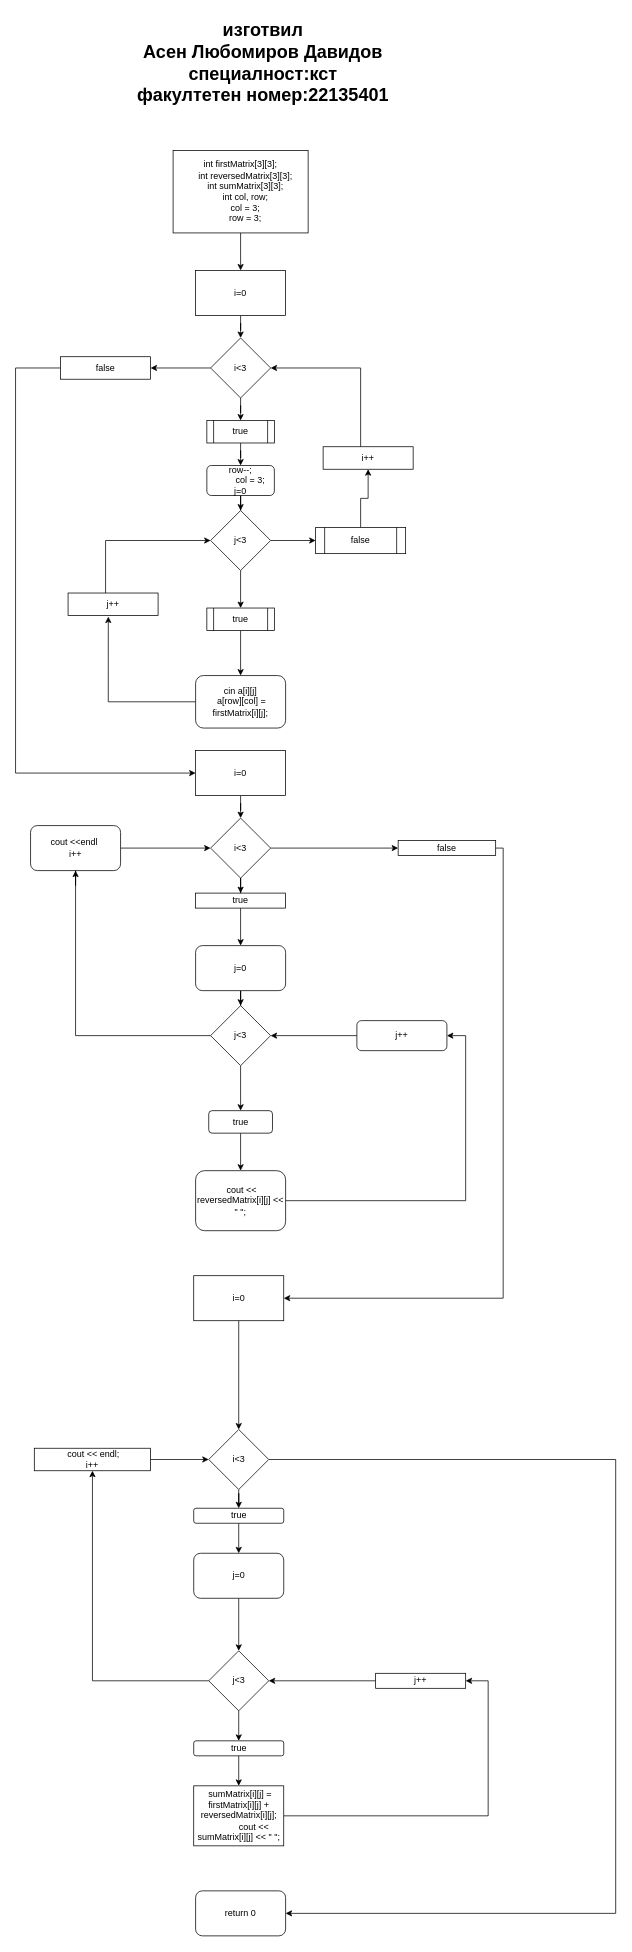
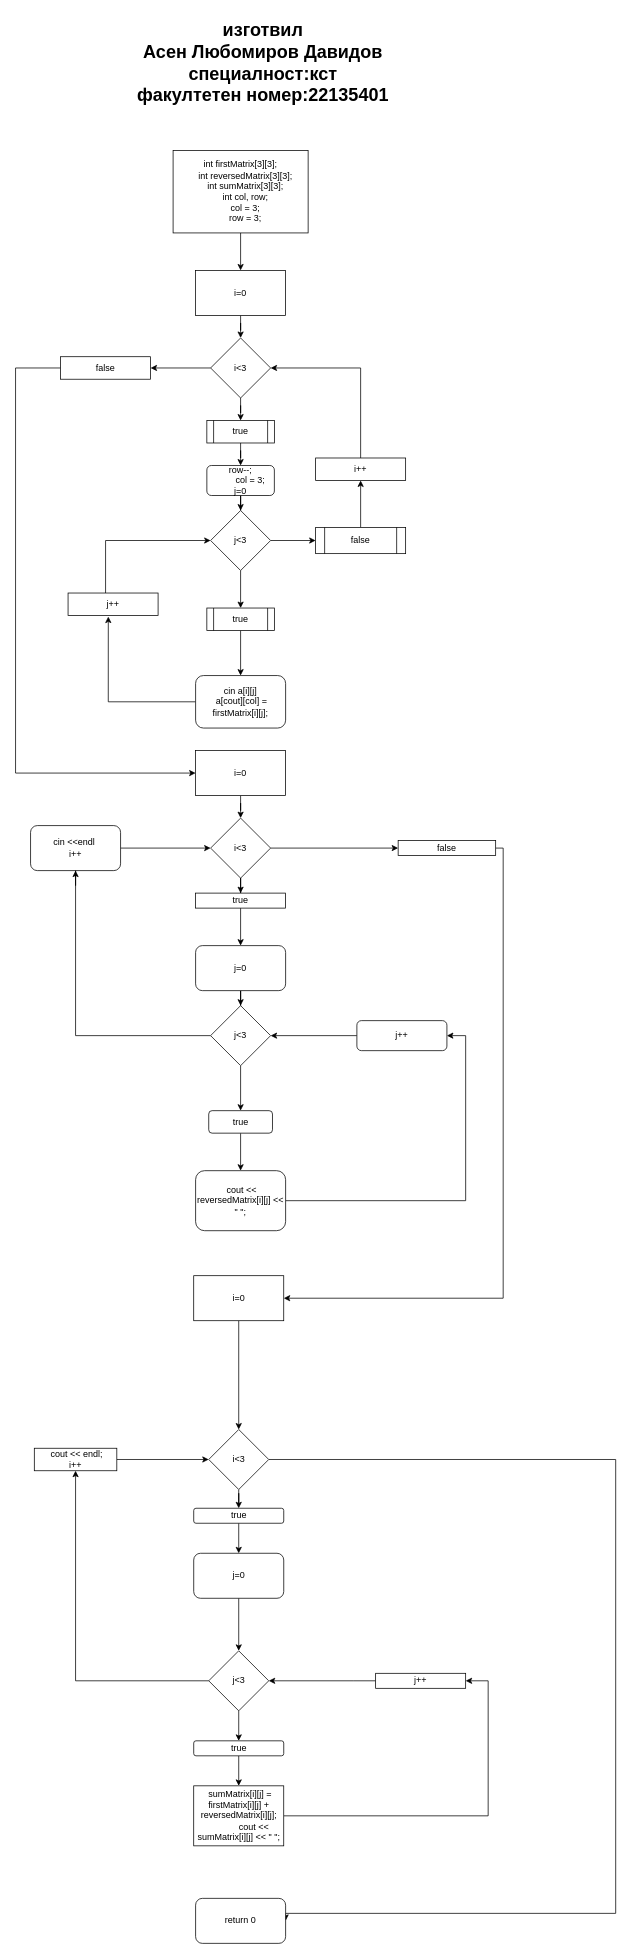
node "i++": moved (368, 458) -> (360, 469)
node "cin a[i][j] a[row][col] = firstMatrix[i][j];": label "cin a[i][j] a[row][col] = firstMatrix[i][j];" -> "cin a[i][j] a[cout][col] = firstMatrix[i][j];"
node "cout <<endl i++": label "cout <<endl i++" -> "cin <<endl i++"
node "cout << endl; i++": size 116x23 -> 83x23
node "return 0": moved (240, 1913) -> (240, 1920)
